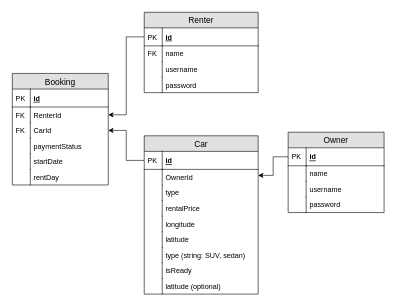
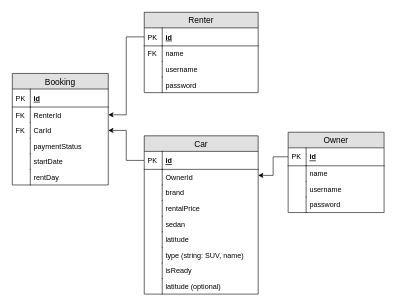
node "type": label "type" -> "brand"
node "longitude": label "longitude" -> "sedan"
node "type (string: SUV, sedan)": label "type (string: SUV, sedan)" -> "type (string: SUV, name)"
